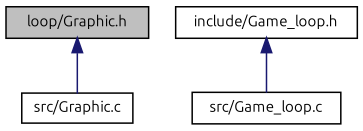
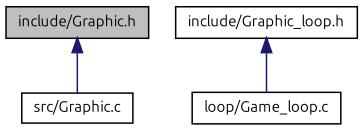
node "loop/Graphic.h": label "loop/Graphic.h" -> "include/Graphic.h"
node "include/Game_loop.h": label "include/Game_loop.h" -> "include/Graphic_loop.h"
node "src/Game_loop.c": label "src/Game_loop.c" -> "loop/Game_loop.c"
